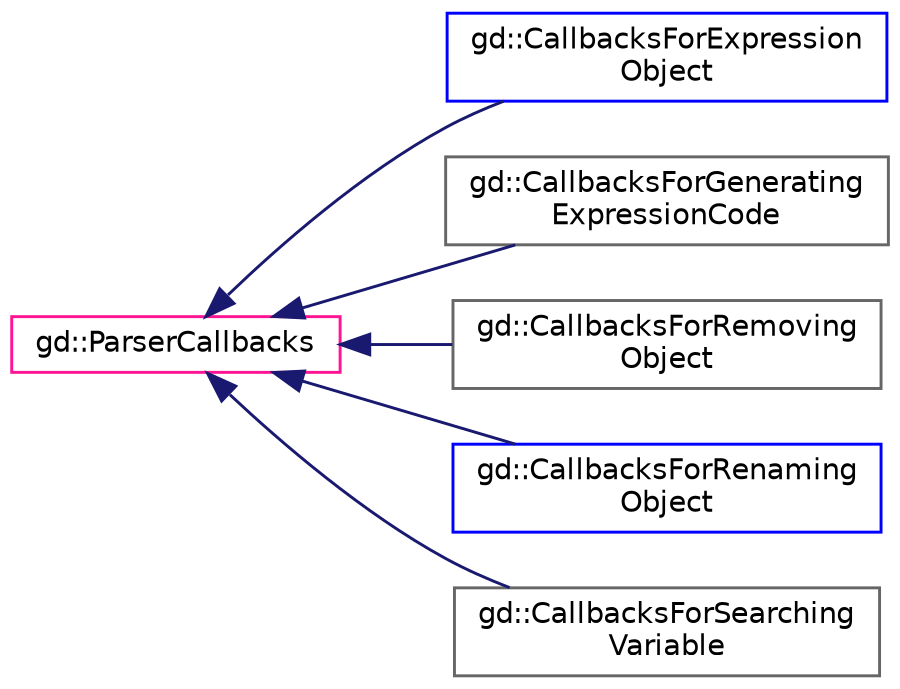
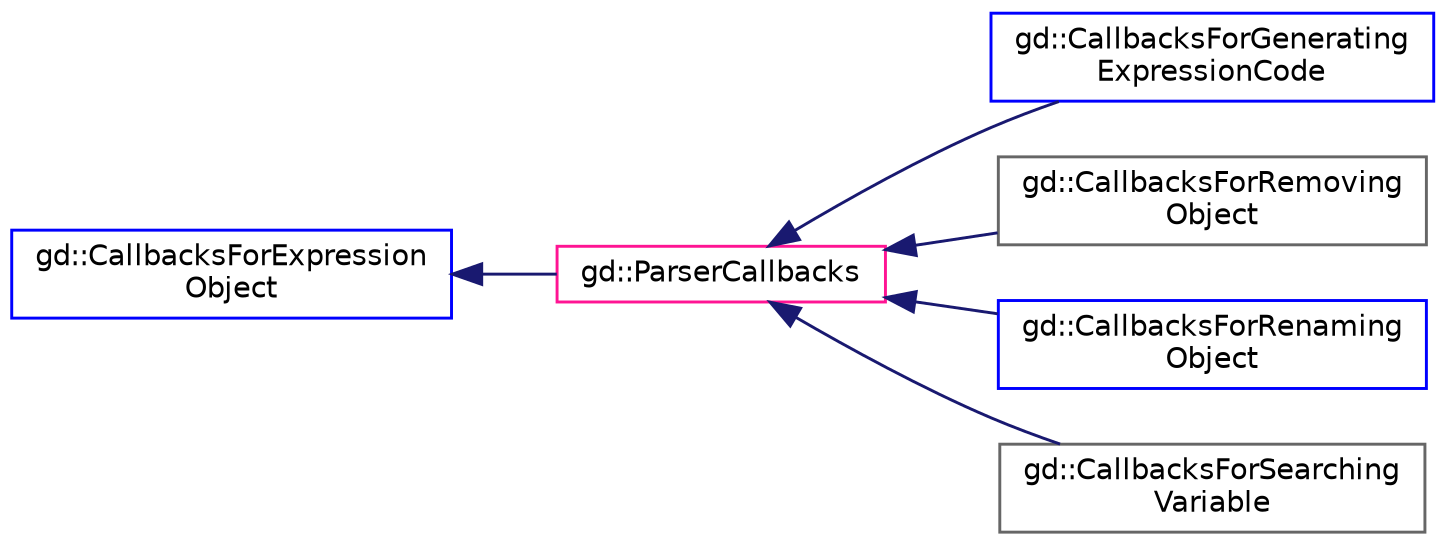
edge "gd::CallbacksForExpression Object" -> "gd::ParserCallbacks": reversed
node "gd::CallbacksForGenerating ExpressionCode": color gray40 -> blue
